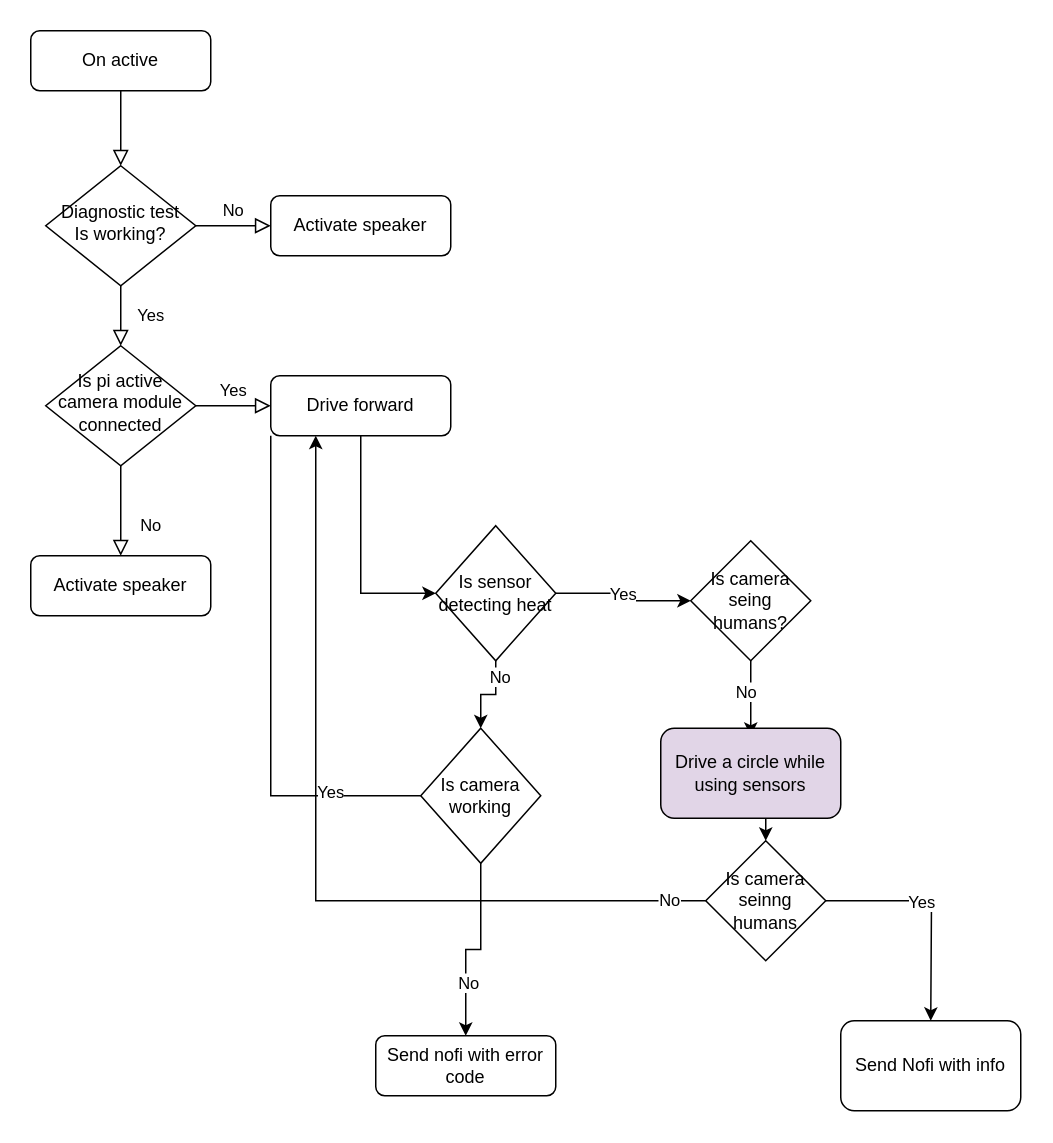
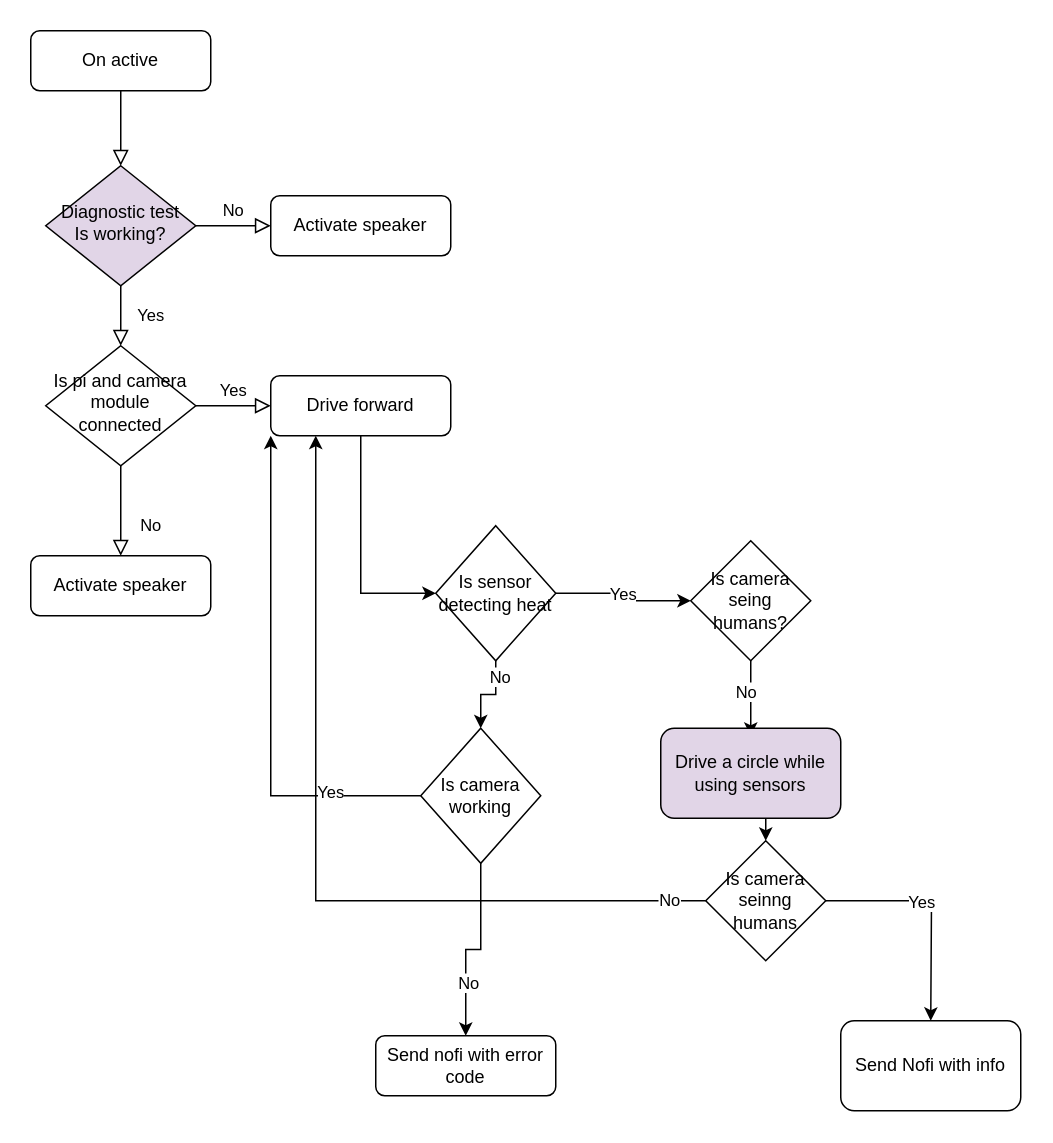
node "Diagnostic test Is working?": fillcolor #ffffff -> #e1d5e7
node "Is pi active camera module connected": label "Is pi active camera module connected" -> "Is pi and camera module connected"
edge "Drive forward" -- "Is camera working": arrowhead none -> classic
